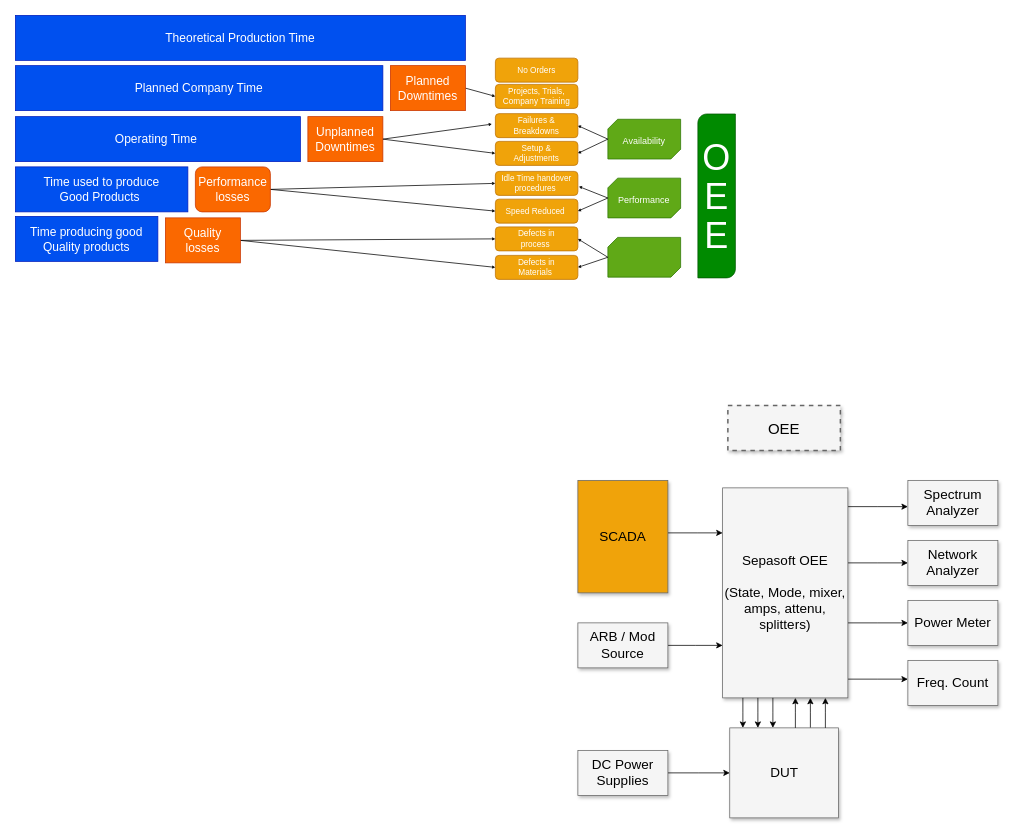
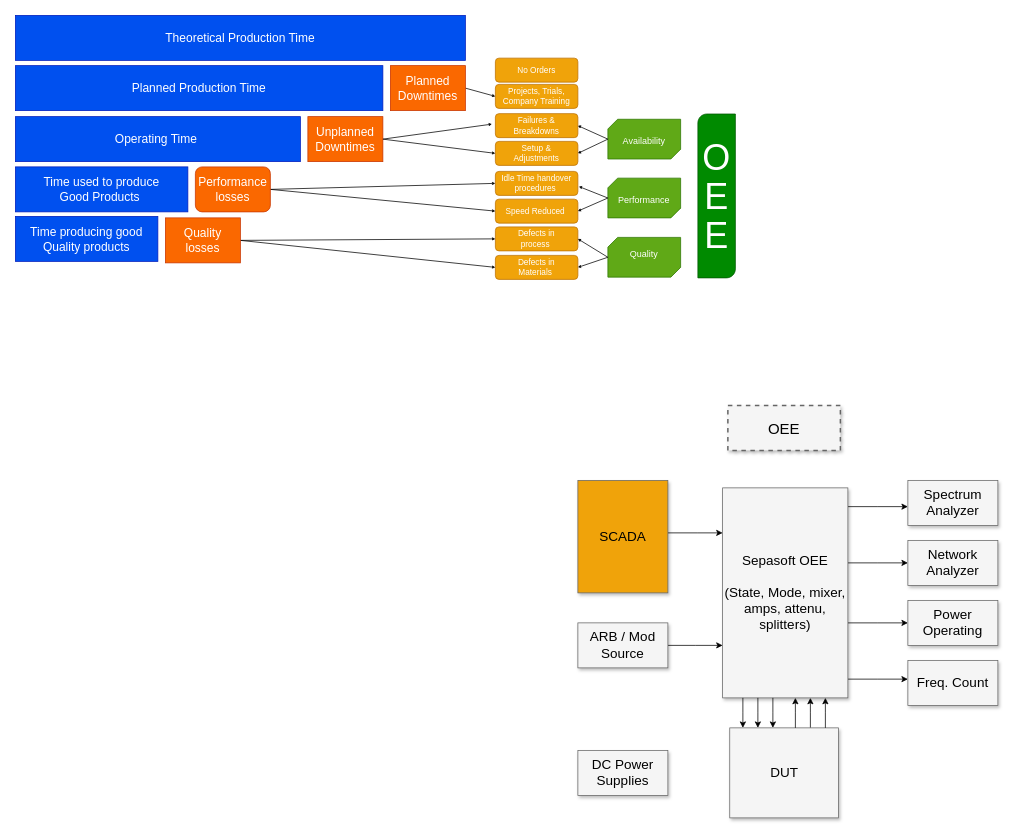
node "Planned Company Time": label "Planned Company Time" -> "Planned Production Time"
node "Quality": added
node "Power Meter": label "Power Meter" -> "Power Operating"
edge "DC Power Supplies" -> "DUT": removed
